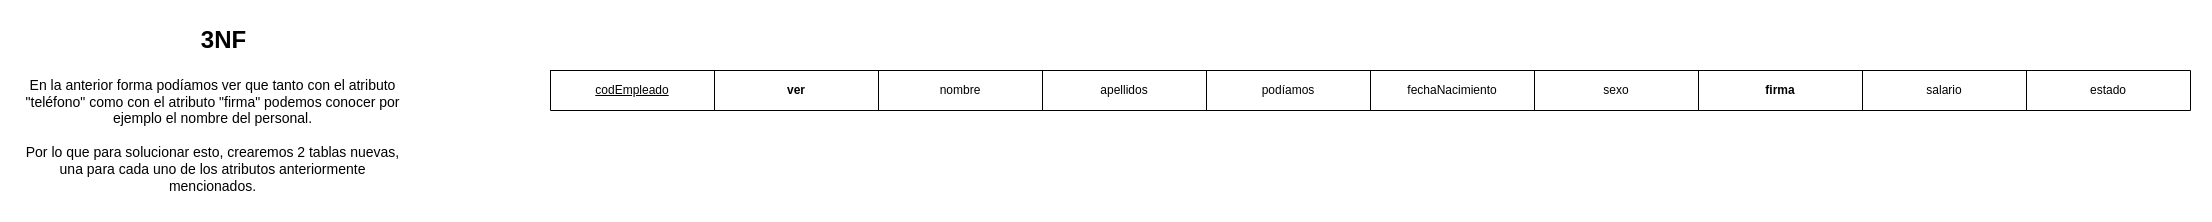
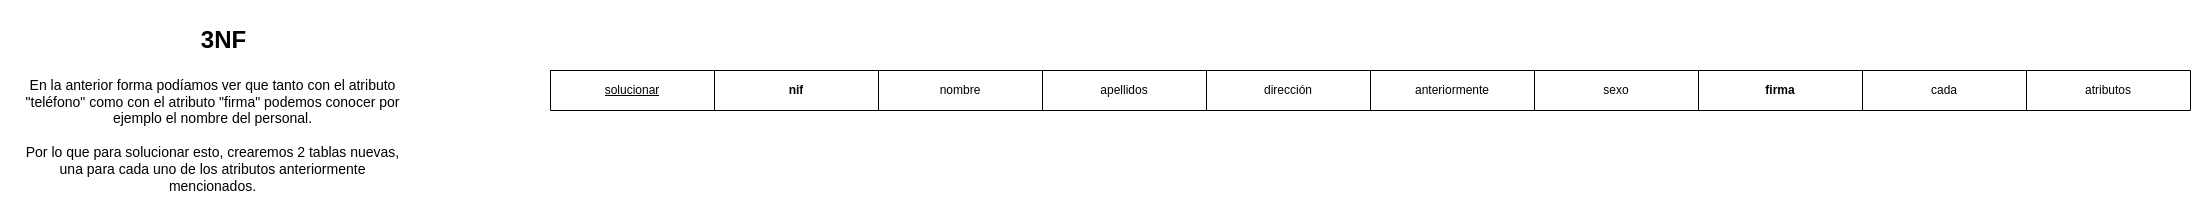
node "codEmpleado": label "codEmpleado" -> "solucionar"
node "ver": label "ver" -> "nif"
node "podíamos": label "podíamos" -> "dirección"
node "fechaNacimiento": label "fechaNacimiento" -> "anteriormente"
node "salario": label "salario" -> "cada"
node "estado": label "estado" -> "atributos"
